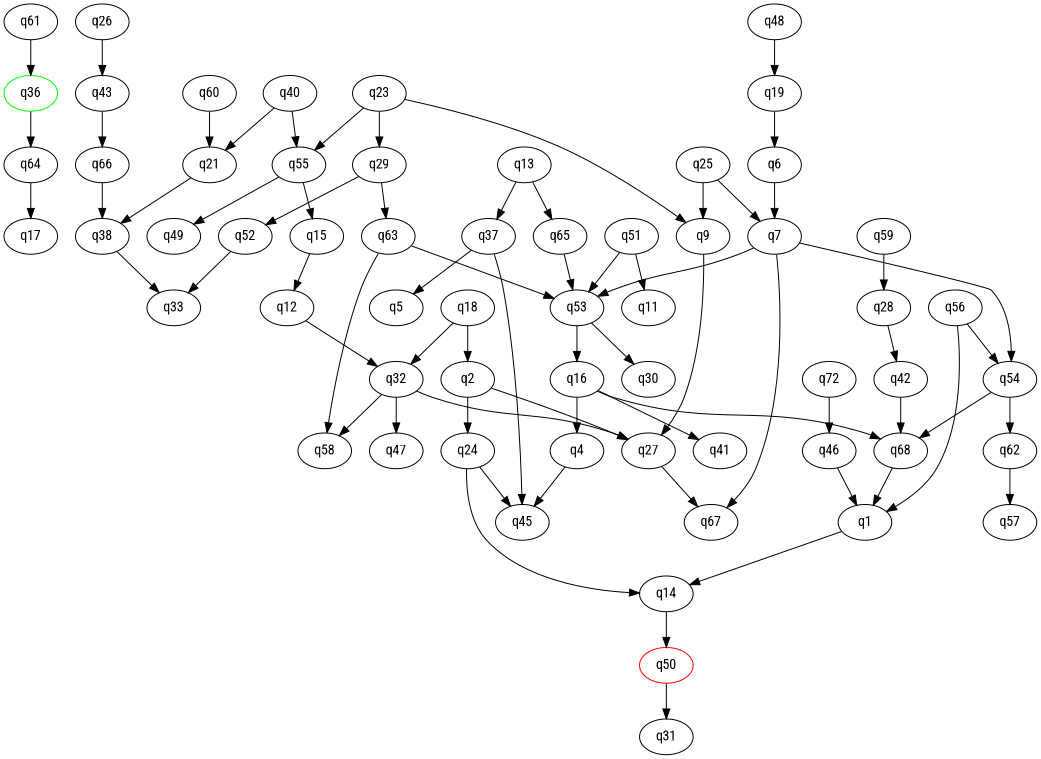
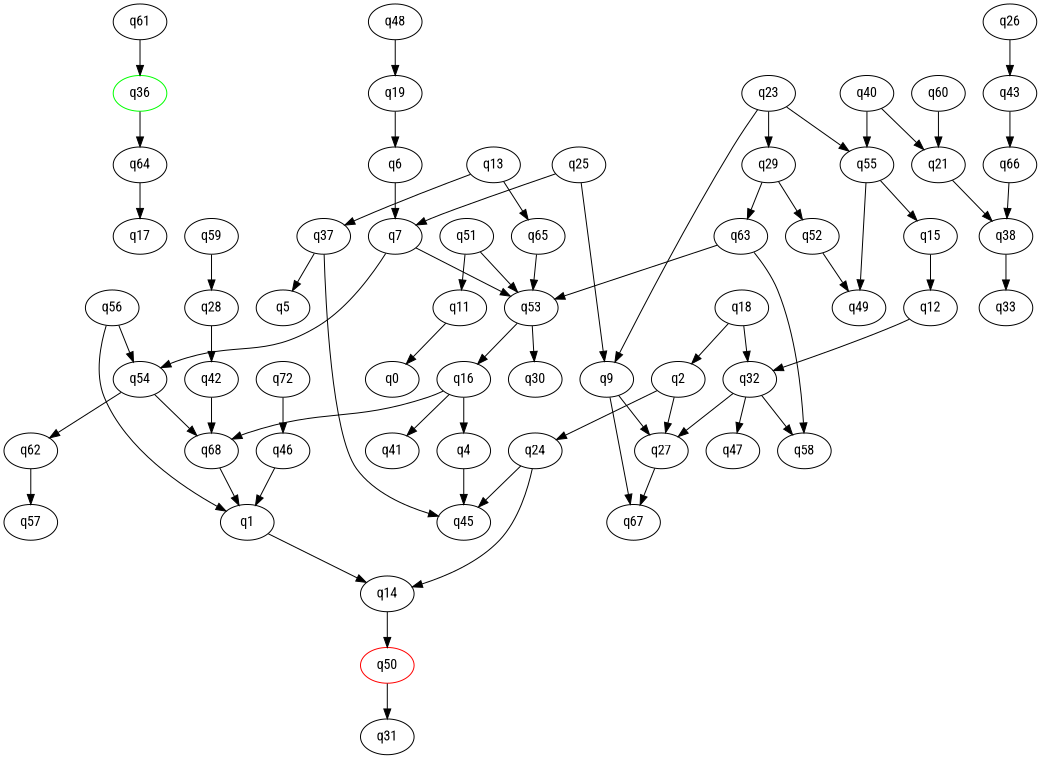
edge "q52" -> "q33": now "q52" -> "q49"
node "q0": added
edge "q7" -> "q67": now "q9" -> "q67"
